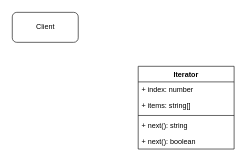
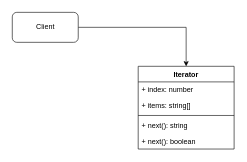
edge "Client" -> "Iterator": added
